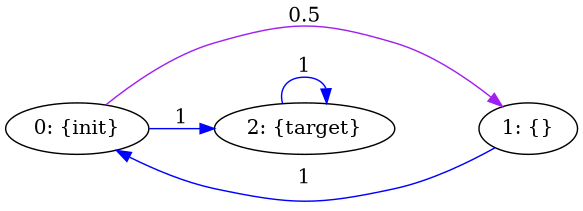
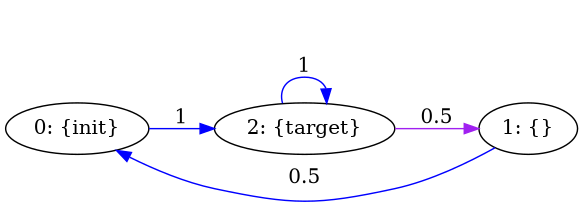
edge "0: {init}" -> "1: {}": now "2: {target}" -> "1: {}"
edge "1: {}" -> "0: {init}": label "1" -> "0.5"
